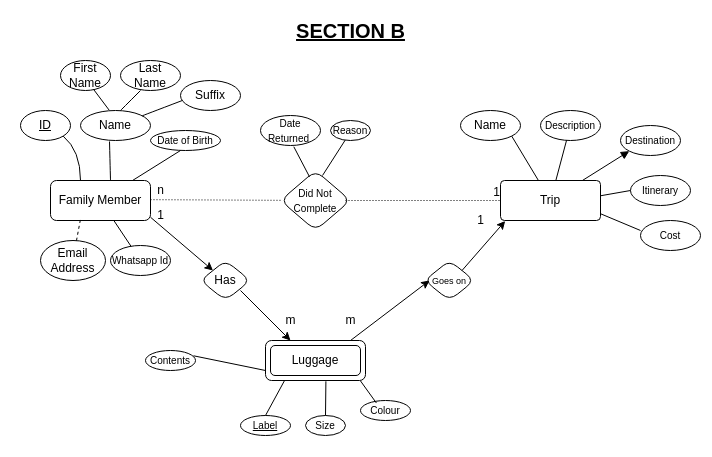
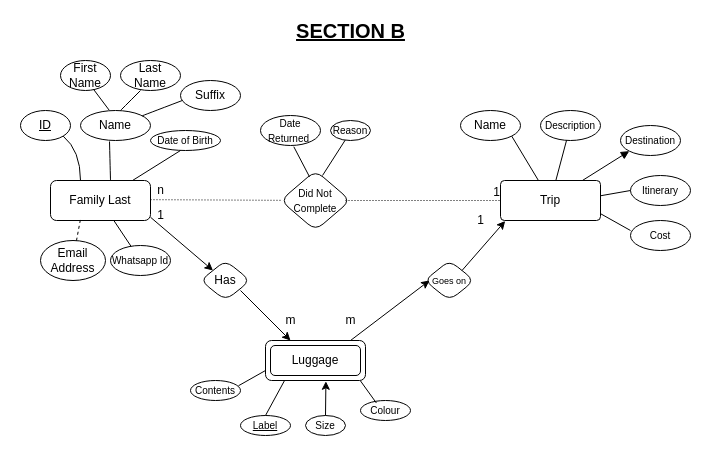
node "Family Member": label "Family Member" -> "Family Last"
node "Cost": moved (671, 236) -> (661, 236)
node "Contents": moved (171, 361) -> (216, 391)
edge "Luggage" -- "Size": arrowhead none -> classic
